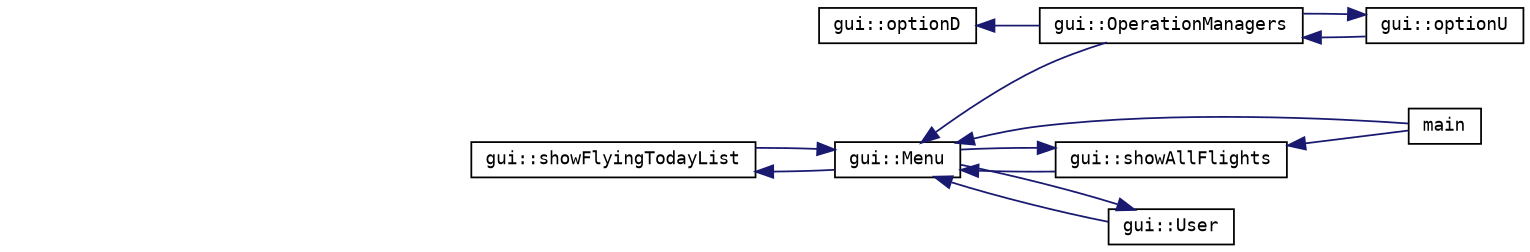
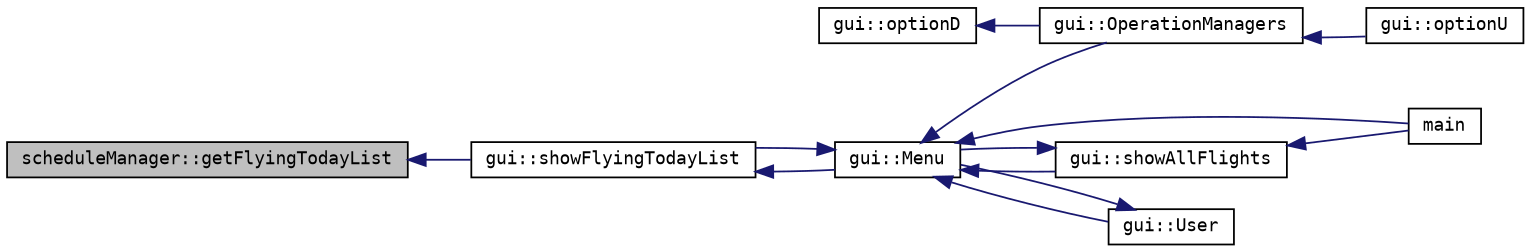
edge "gui::OperationManagers" -> "gui::optionU": removed
node "scheduleManager::getFlyingTodayList": added
